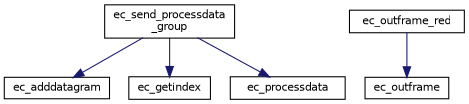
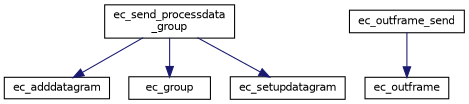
node "ec_outframe_red": label "ec_outframe_red" -> "ec_outframe_send"
node "ec_getindex": label "ec_getindex" -> "ec_group"
node "ec_processdata": label "ec_processdata" -> "ec_setupdatagram"
